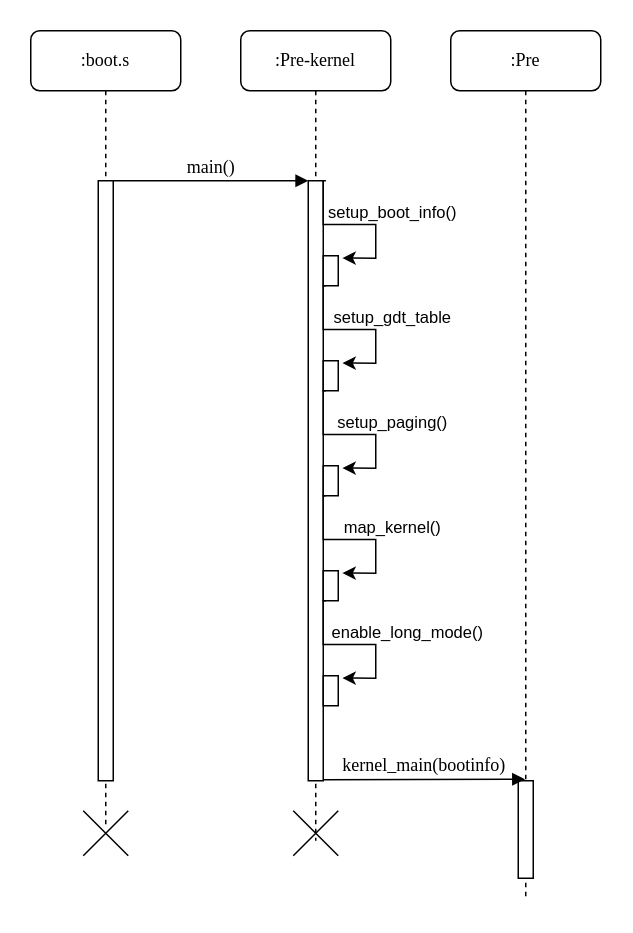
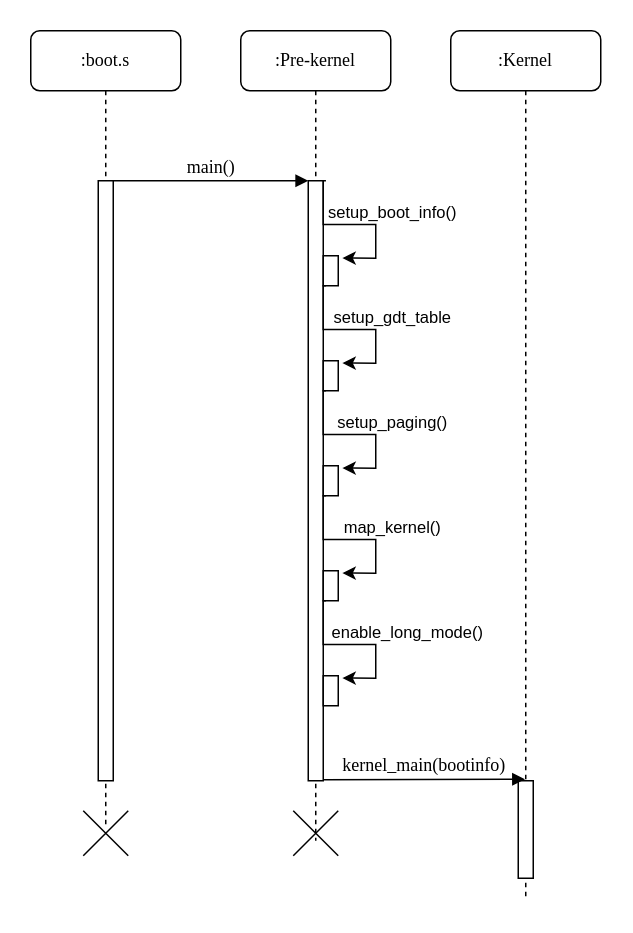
node ":Pre": label ":Pre" -> ":Kernel"
